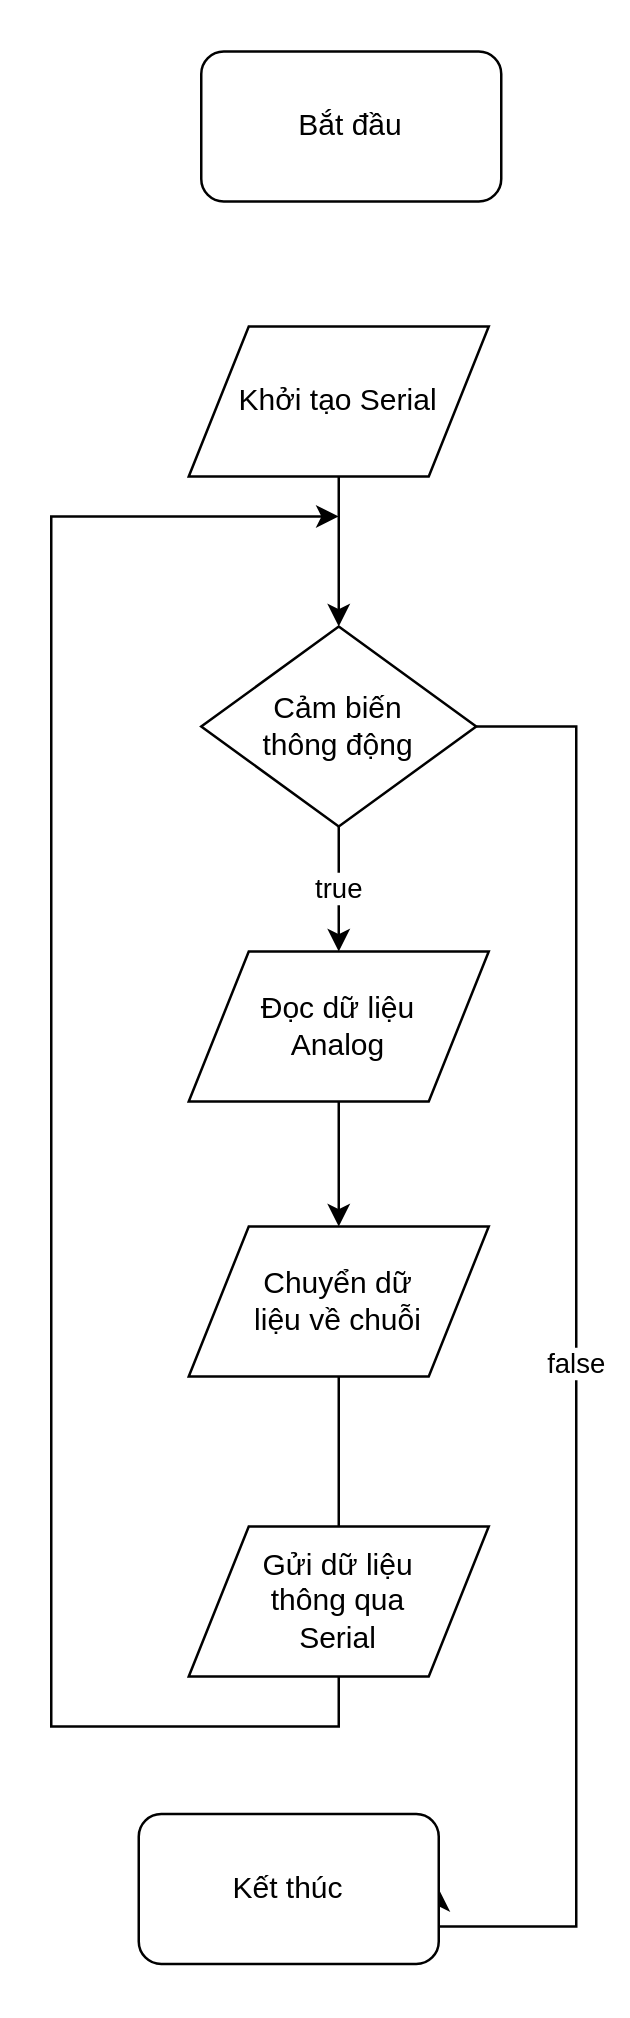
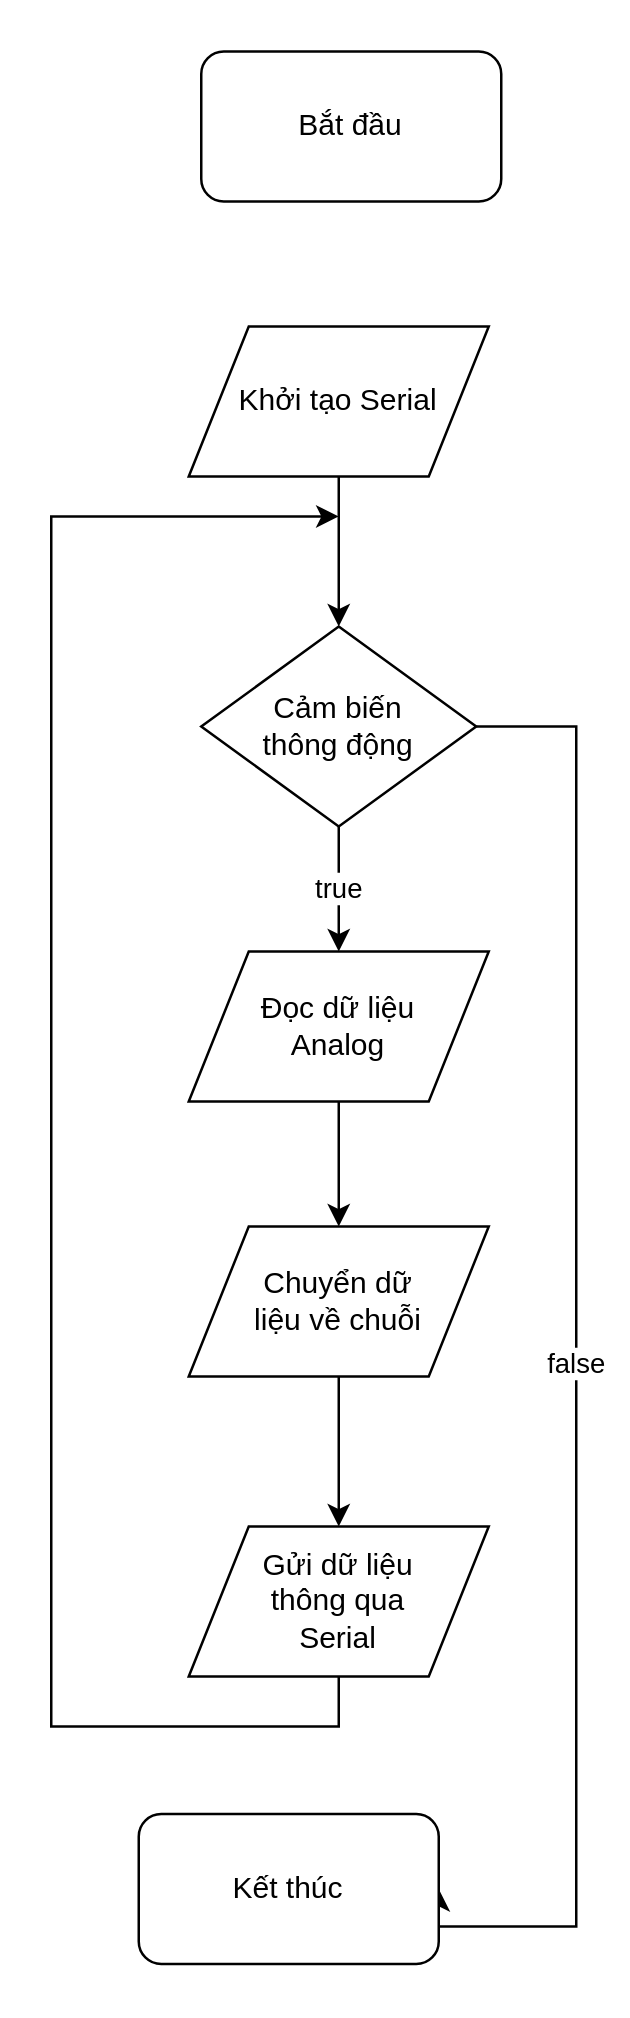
edge "Chuyển dữ liệu về chuỗi" -- "Gửi dữ liệu thông qua Serial": arrowhead none -> classic
